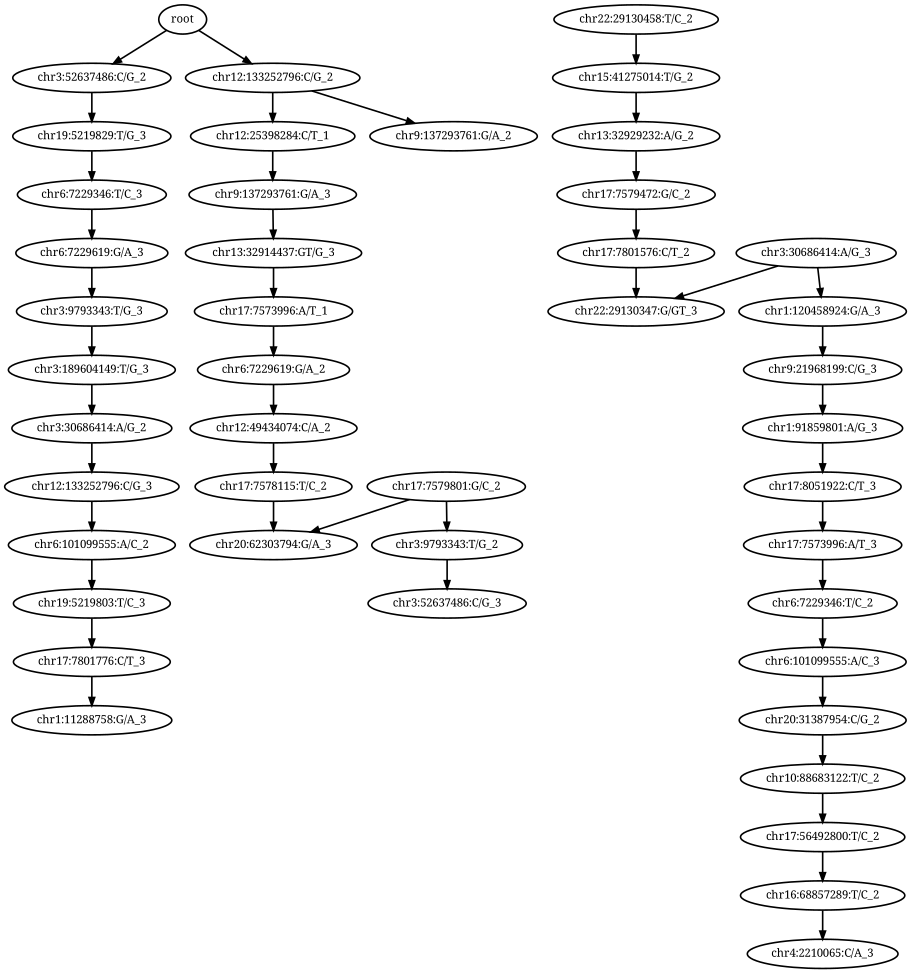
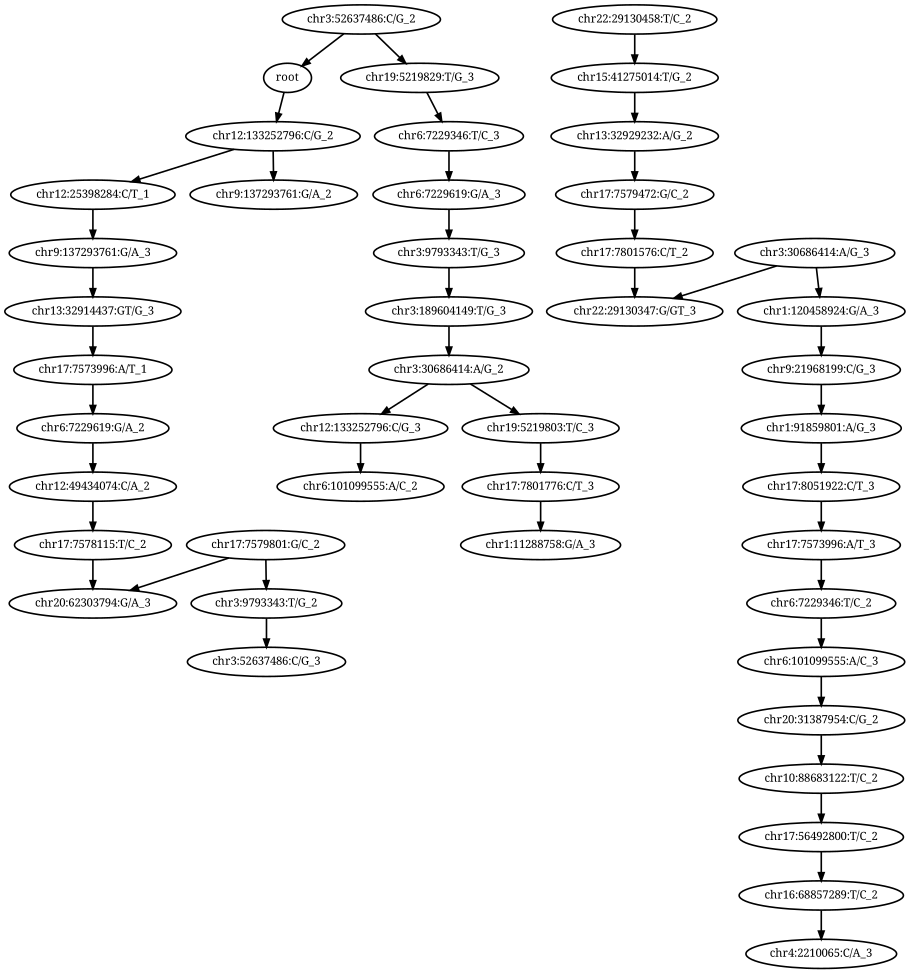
edge "root" -> "chr3:52637486:C/G_2": reversed
edge "chr6:101099555:A/C_2" -> "chr19:5219803:T/C_3": now "chr3:30686414:A/G_2" -> "chr19:5219803:T/C_3"
